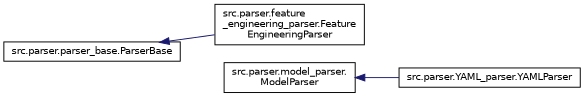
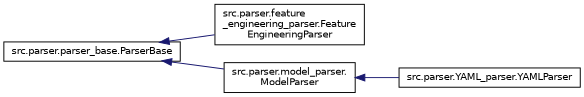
edge "src.parser.model_parser. ModelParser" -> "src.parser.parser_base.ParserBase": added
